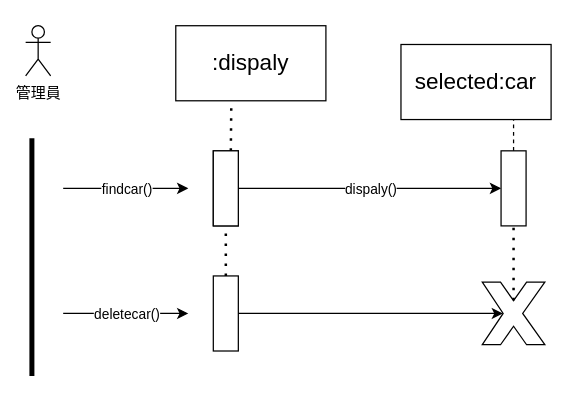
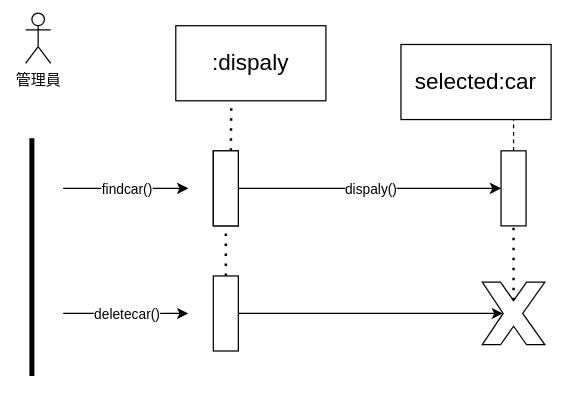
node "管理員": moved (38, 51) -> (38, 38)
